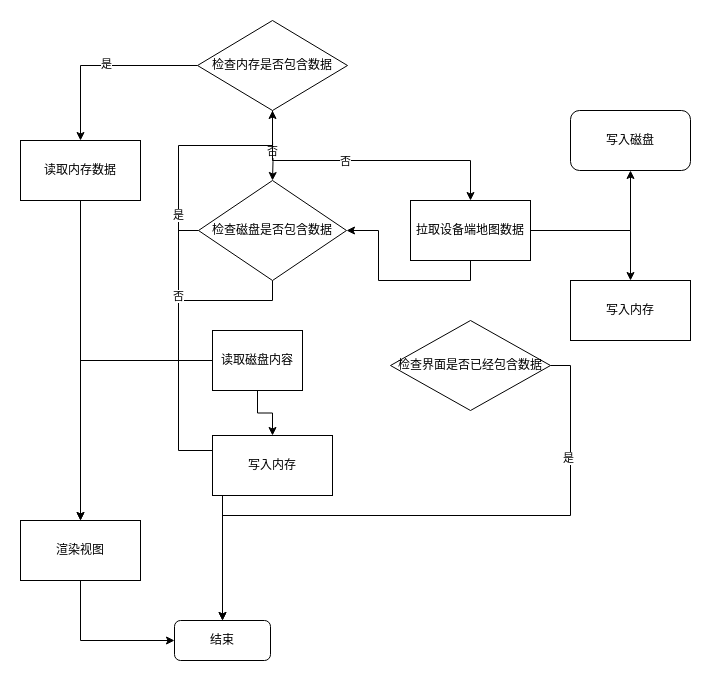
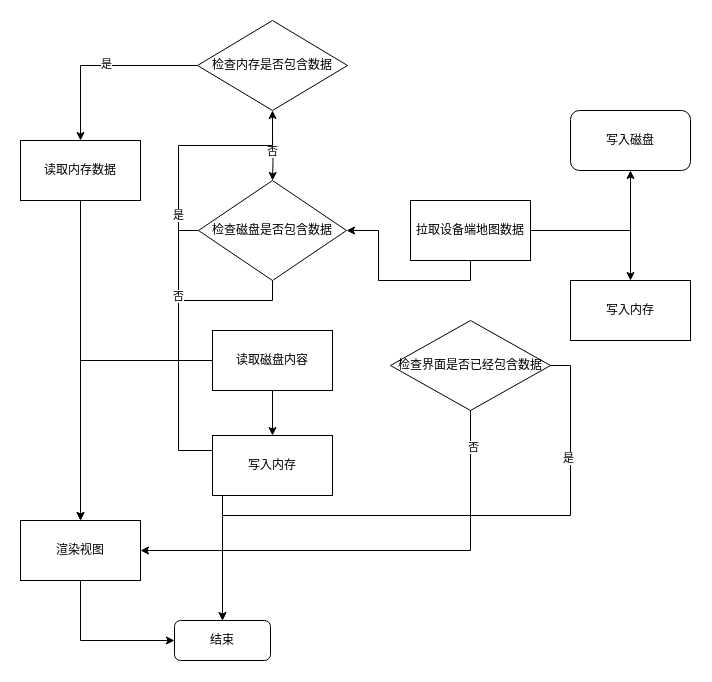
edge "检查内存是否包含数据" -> "拉取设备端地图数据": removed, label "否"
node "读取磁盘内容": size 90x60 -> 120x60
edge "检查界面是否已经包含数据" -> "结束": arrowhead classic -> open
edge "检查界面是否已经包含数据" -> "渲染视图": added, label "否"
